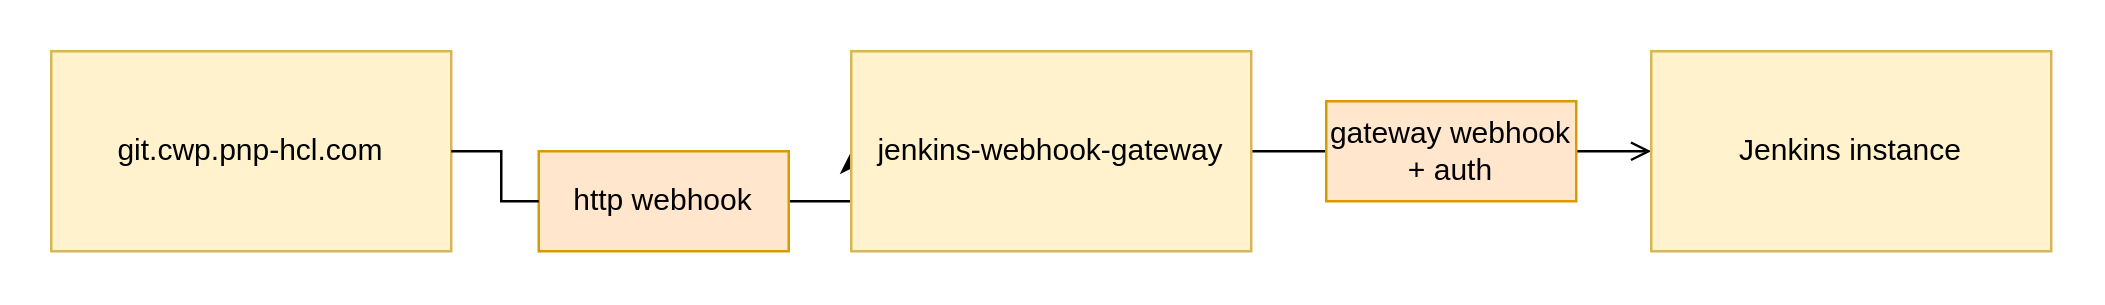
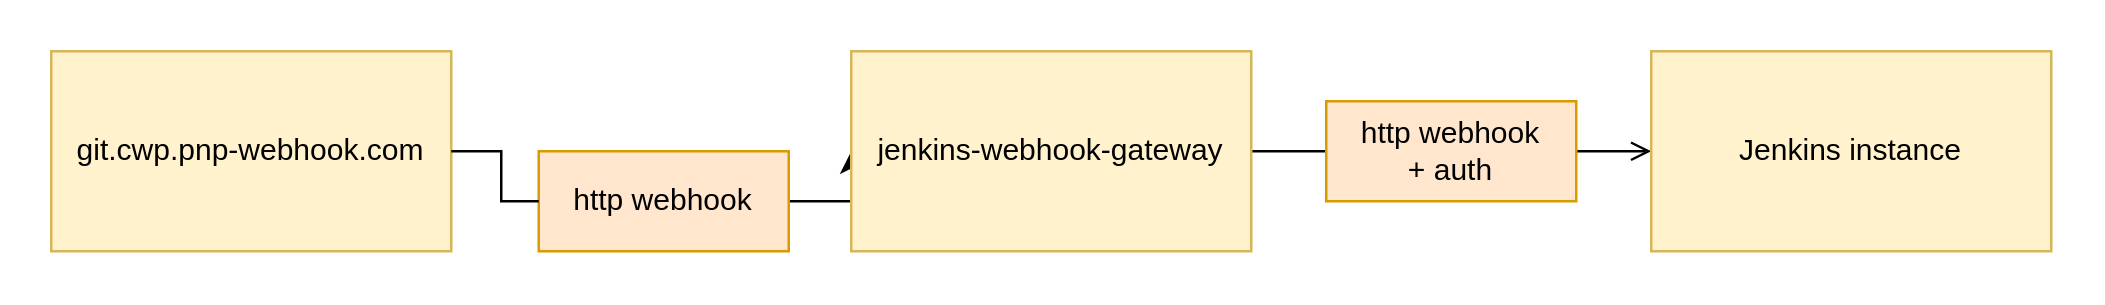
node "git.cwp.pnp-hcl.com": label "git.cwp.pnp-hcl.com" -> "git.cwp.pnp-webhook.com"
node "gateway webhook + auth": label "gateway webhook + auth" -> "http webhook + auth"
